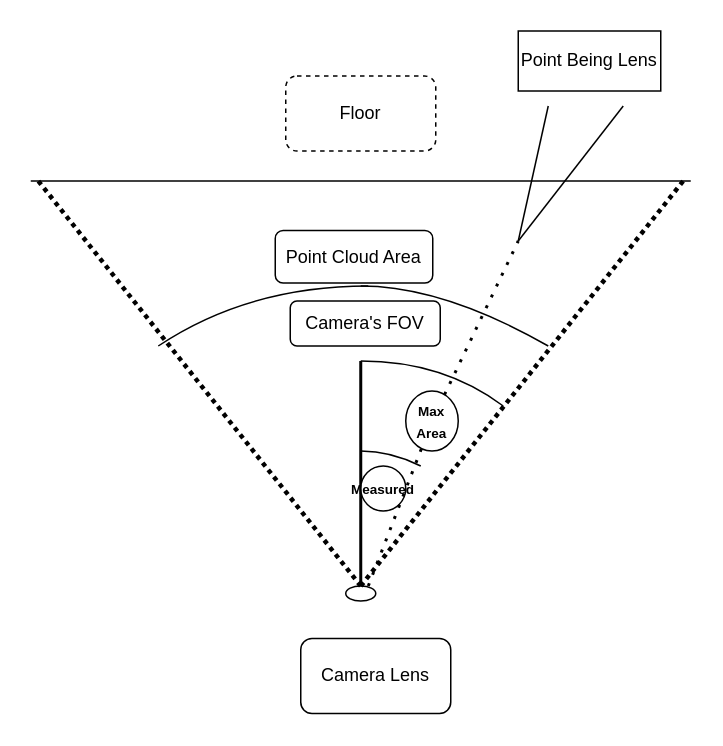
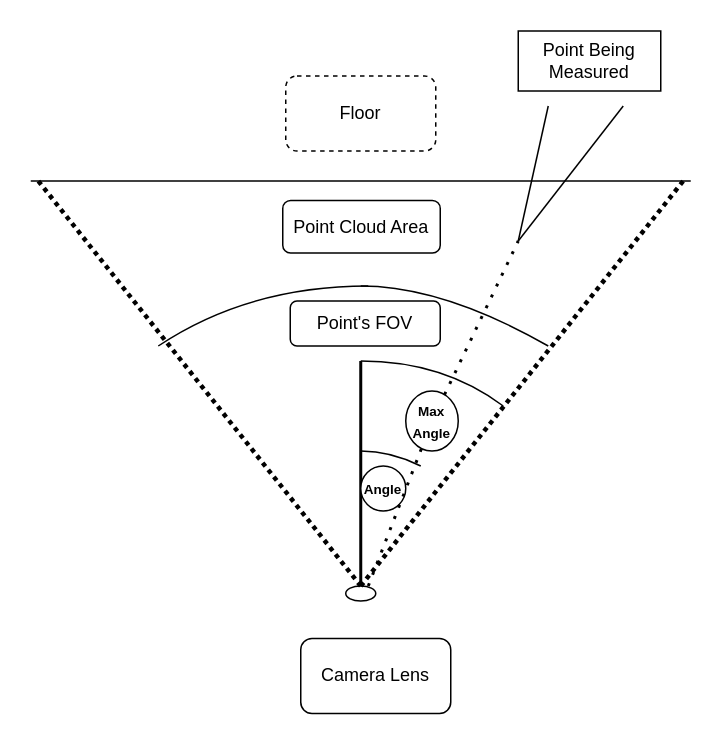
node "Point Being Lens": label "Point Being Lens" -> "Point Being Measured"
node "Point Cloud Area": moved (354, 257) -> (362, 227)
node "Camera's FOV": label "Camera's FOV" -> "Point's FOV"
node "Max Area": label "Max Area" -> "Max Angle"
node "Measured": label "Measured" -> "Angle"
